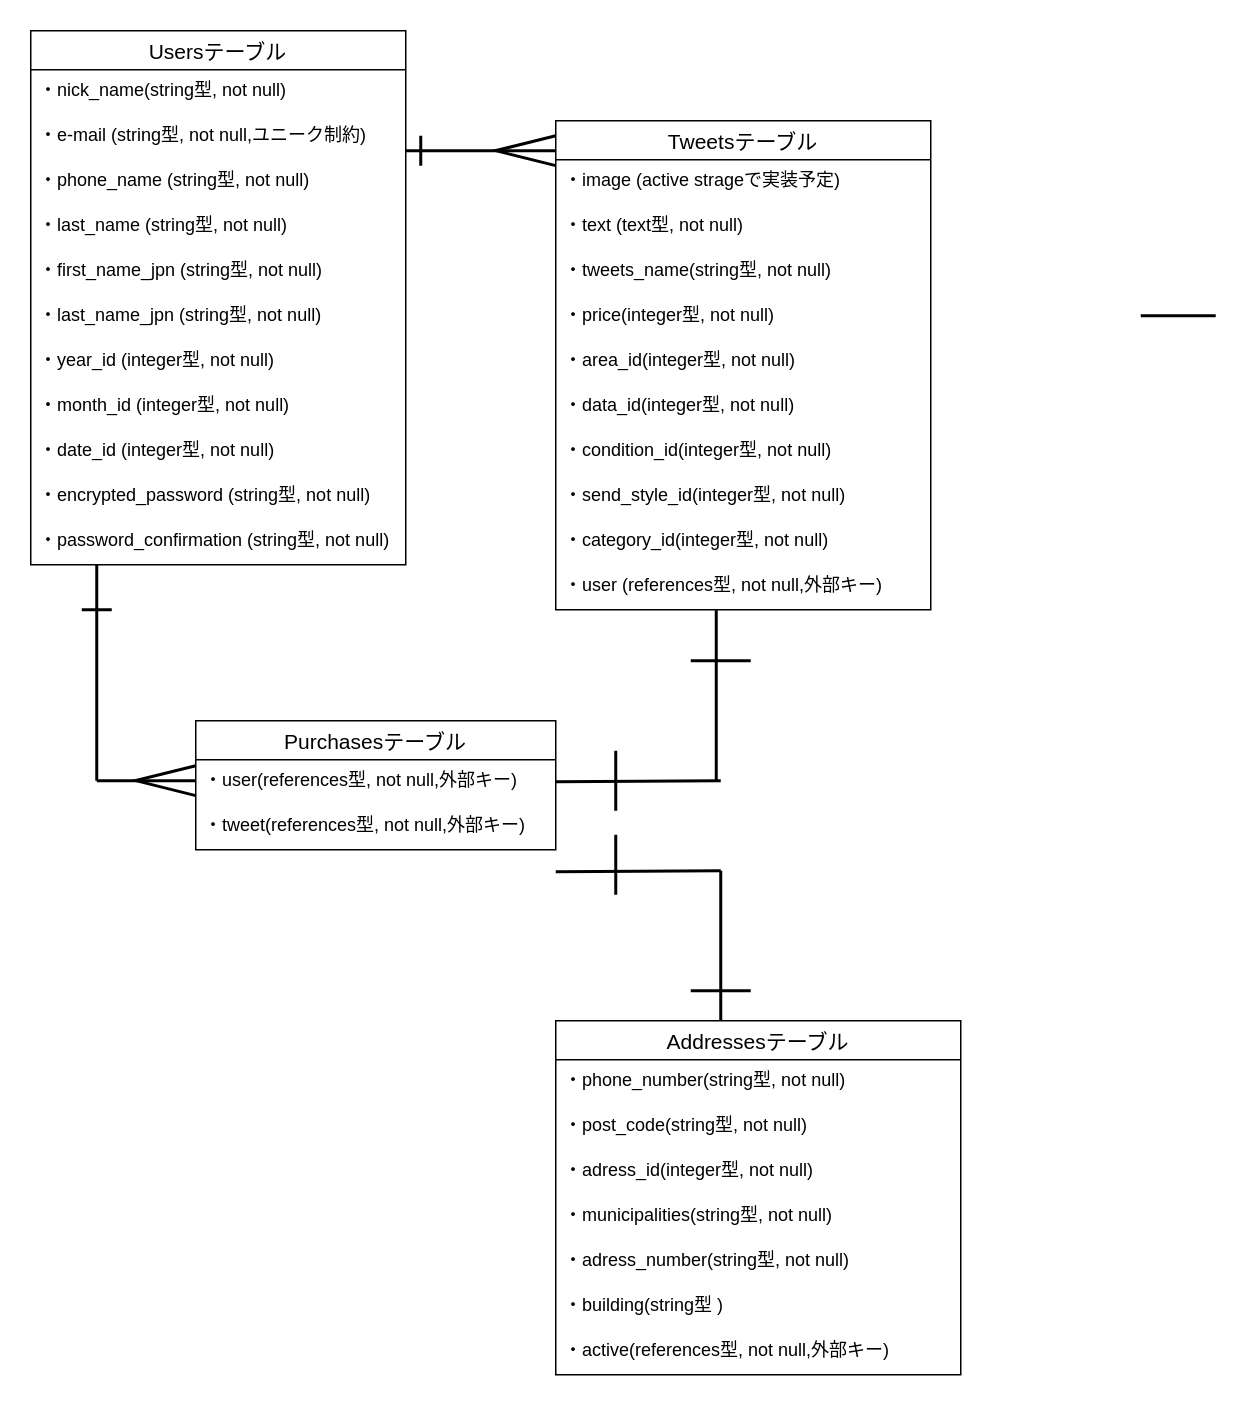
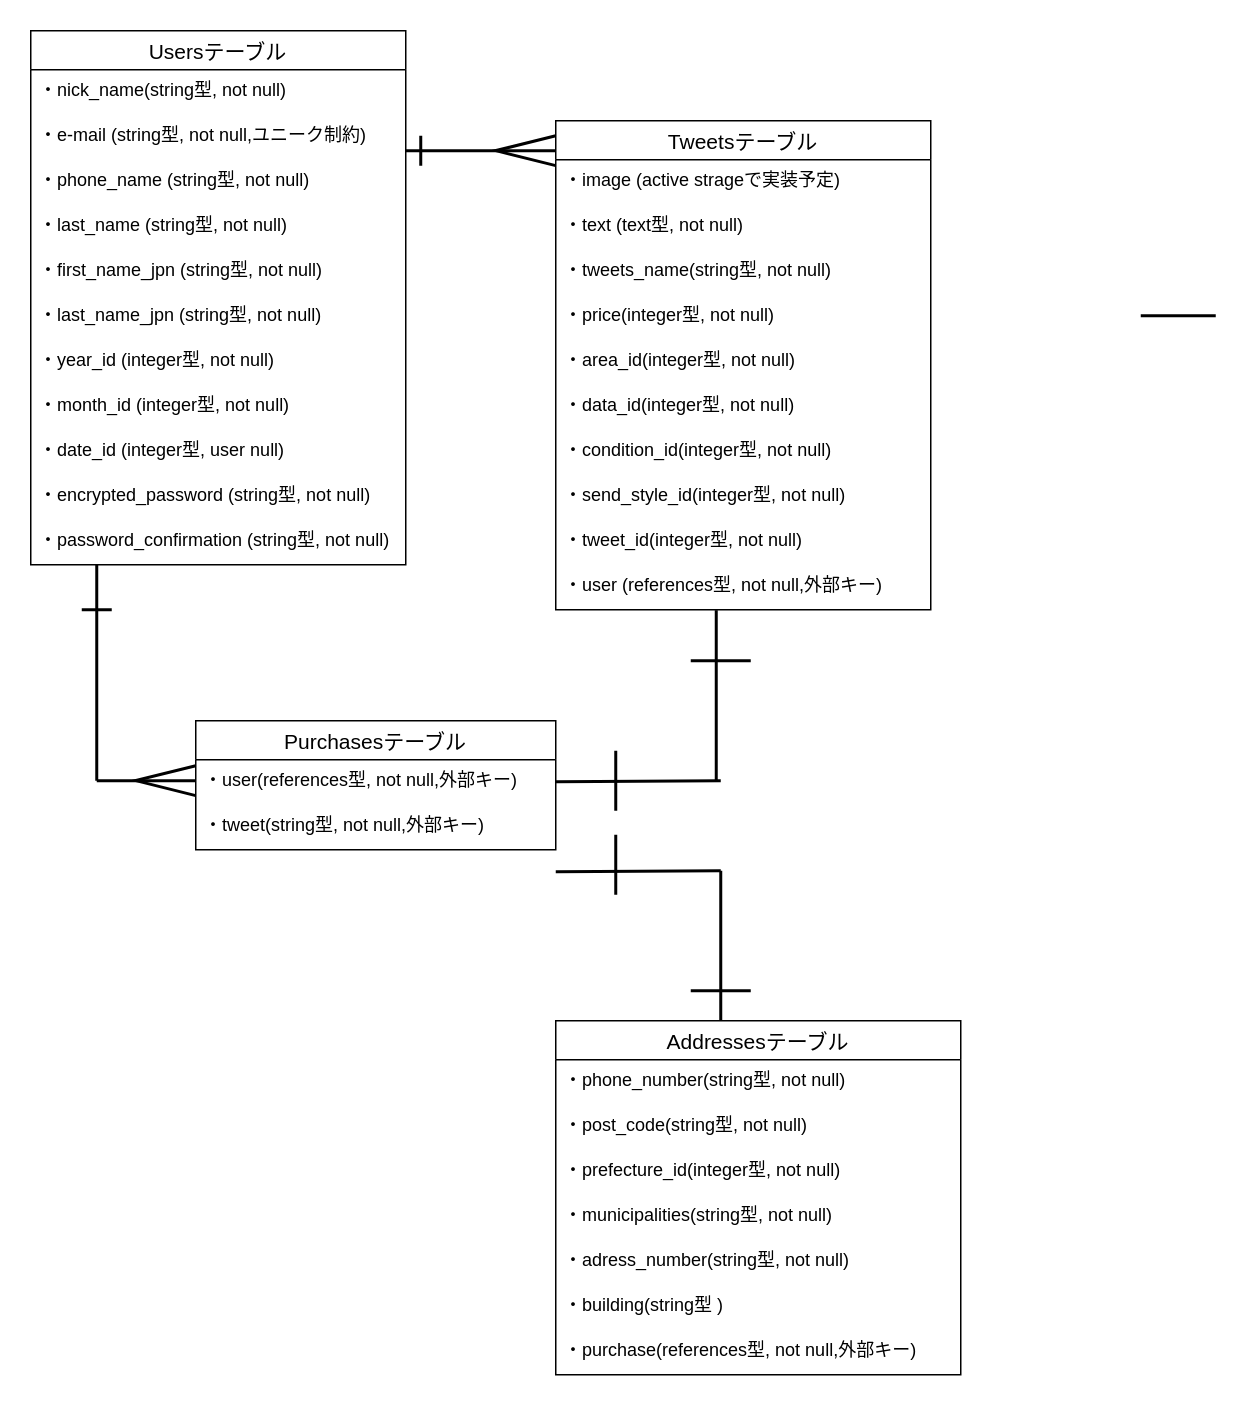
node "・date_id (integer型, not null)": label "・date_id (integer型, not null)" -> "・date_id (integer型, user null)"
node "・category_id(integer型, not null)": label "・category_id(integer型, not null)" -> "・tweet_id(integer型, not null)"
node "・tweet(references型, not null,外部キー)": label "・tweet(references型, not null,外部キー)" -> "・tweet(string型, not null,外部キー)"
node "・adress_id(integer型, not null)": label "・adress_id(integer型, not null)" -> "・prefecture_id(integer型, not null)"
node "・active(references型, not null,外部キー)": label "・active(references型, not null,外部キー)" -> "・purchase(references型, not null,外部キー)"
